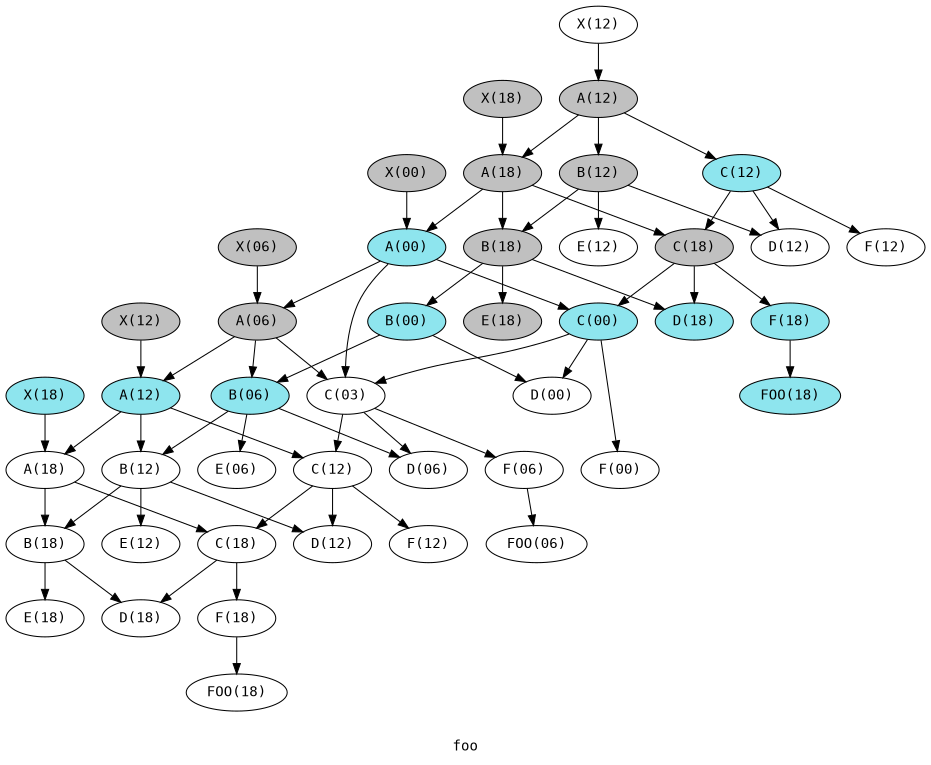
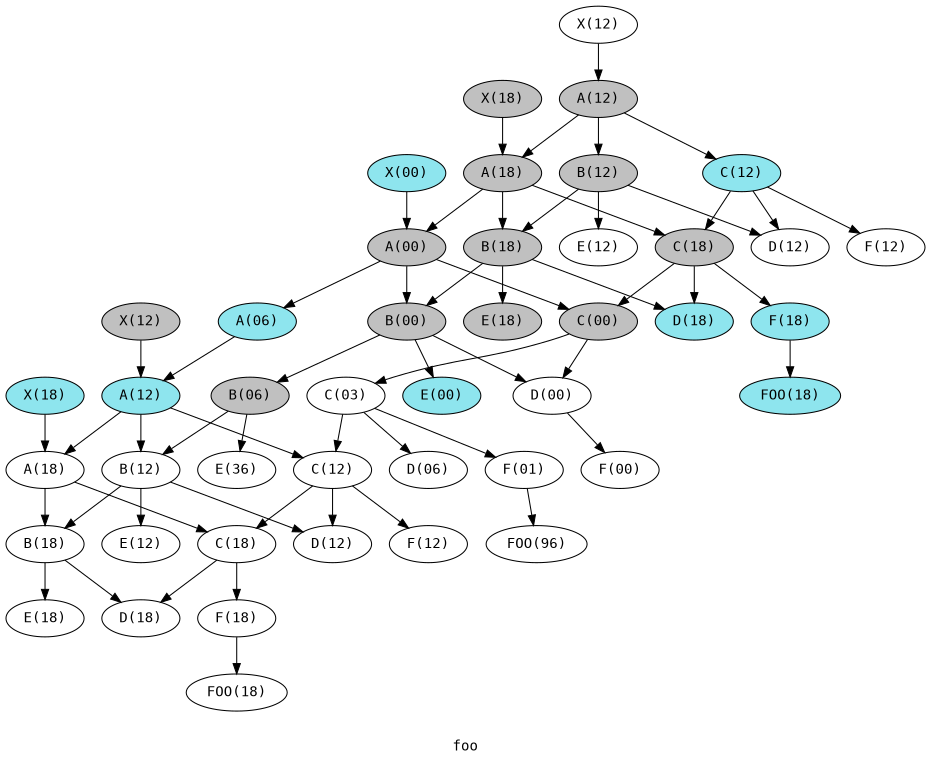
node "X(00)": fillcolor grey -> cadetblue2
node "X(06)": removed
node "A(00)": fillcolor cadetblue2 -> grey
edge "A(00)" -> "C(03)": now "A(00)" -> "B(00)"
node "A(06)": fillcolor grey -> cadetblue2
node "B(00)": fillcolor cadetblue2 -> grey
node "C(00)": fillcolor cadetblue2 -> grey
edge "A(06)" -> "B(06)": removed
edge "A(06)" -> "C(03)": removed
edge "C(00)" -> "F(00)": now "D(00)" -> "F(00)"
node "B(06)": fillcolor cadetblue2 -> grey
node "E(00)": added
edge "B(06)" -> "D(06)": removed
node "E(06)": label "E(06)" -> "E(36)"
node "F(06)": label "F(06)" -> "F(01)"
node "FOO(06)": label "FOO(06)" -> "FOO(96)"
